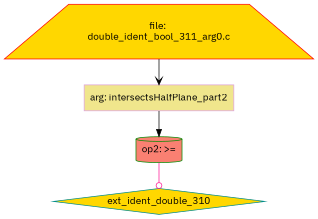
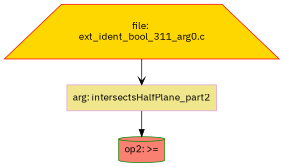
node "file: double_ident_bool_311_arg0.c": label "file: double_ident_bool_311_arg0.c" -> "file: ext_ident_bool_311_arg0.c"
node "ext_ident_double_310": removed
